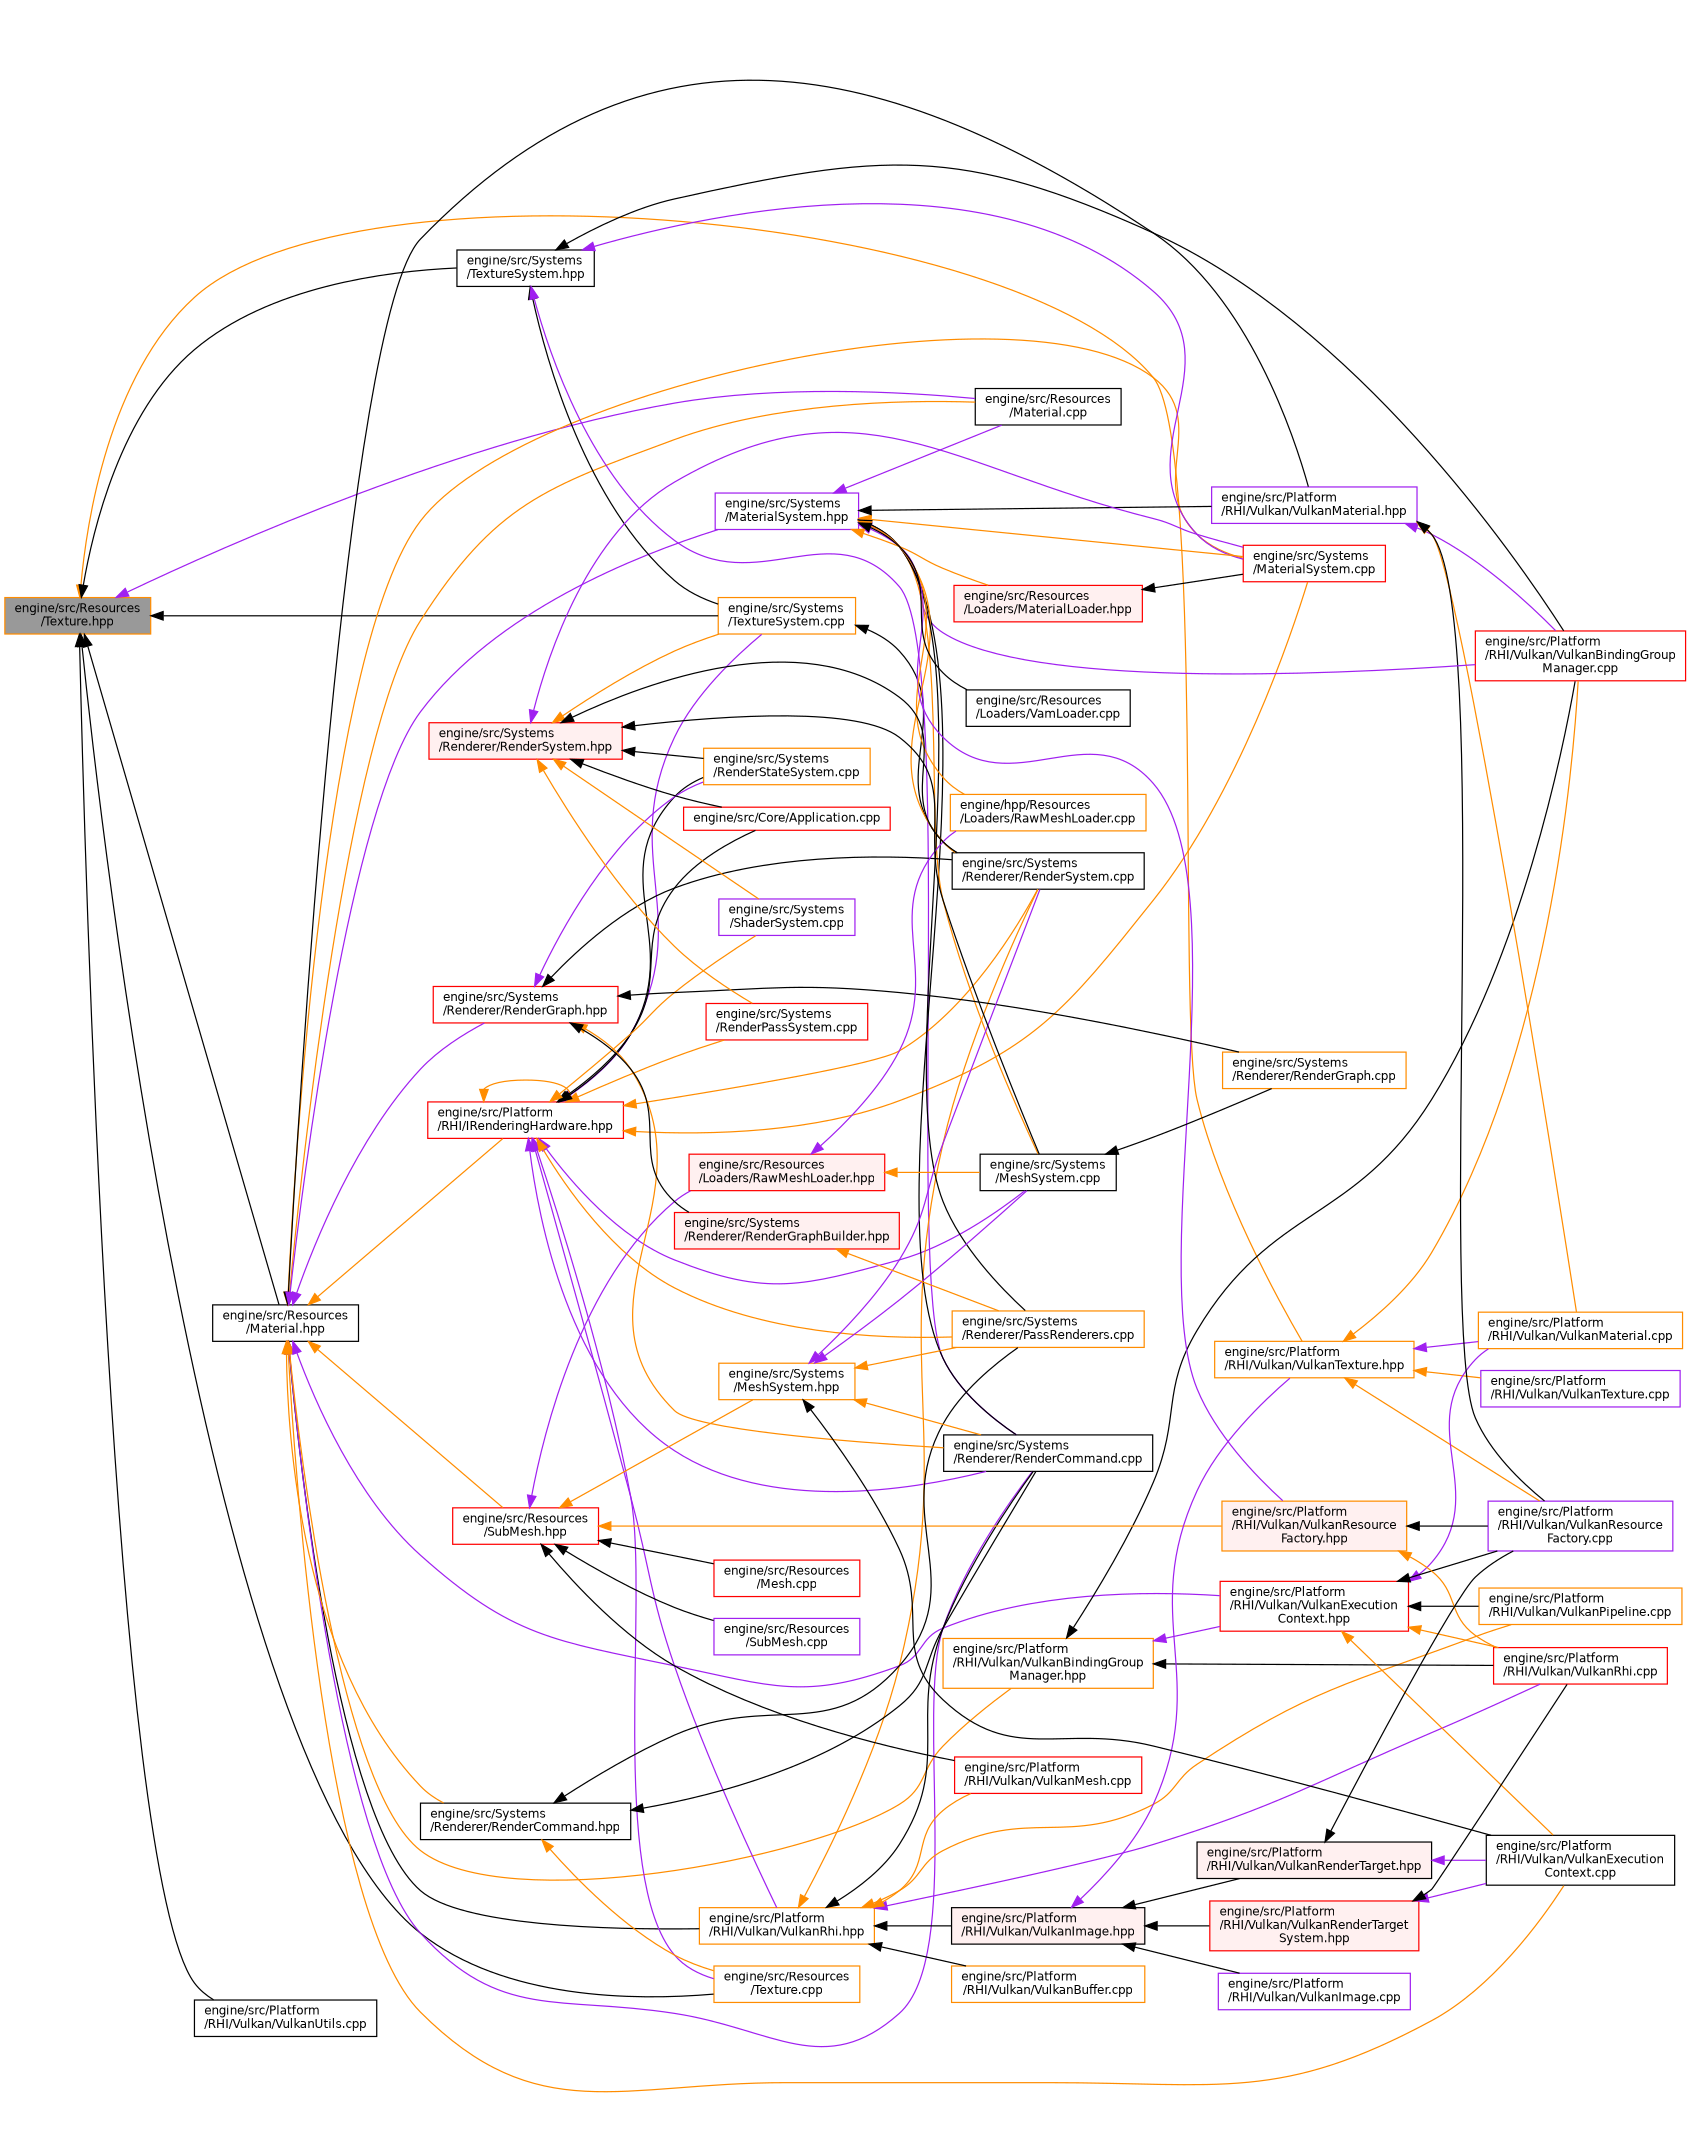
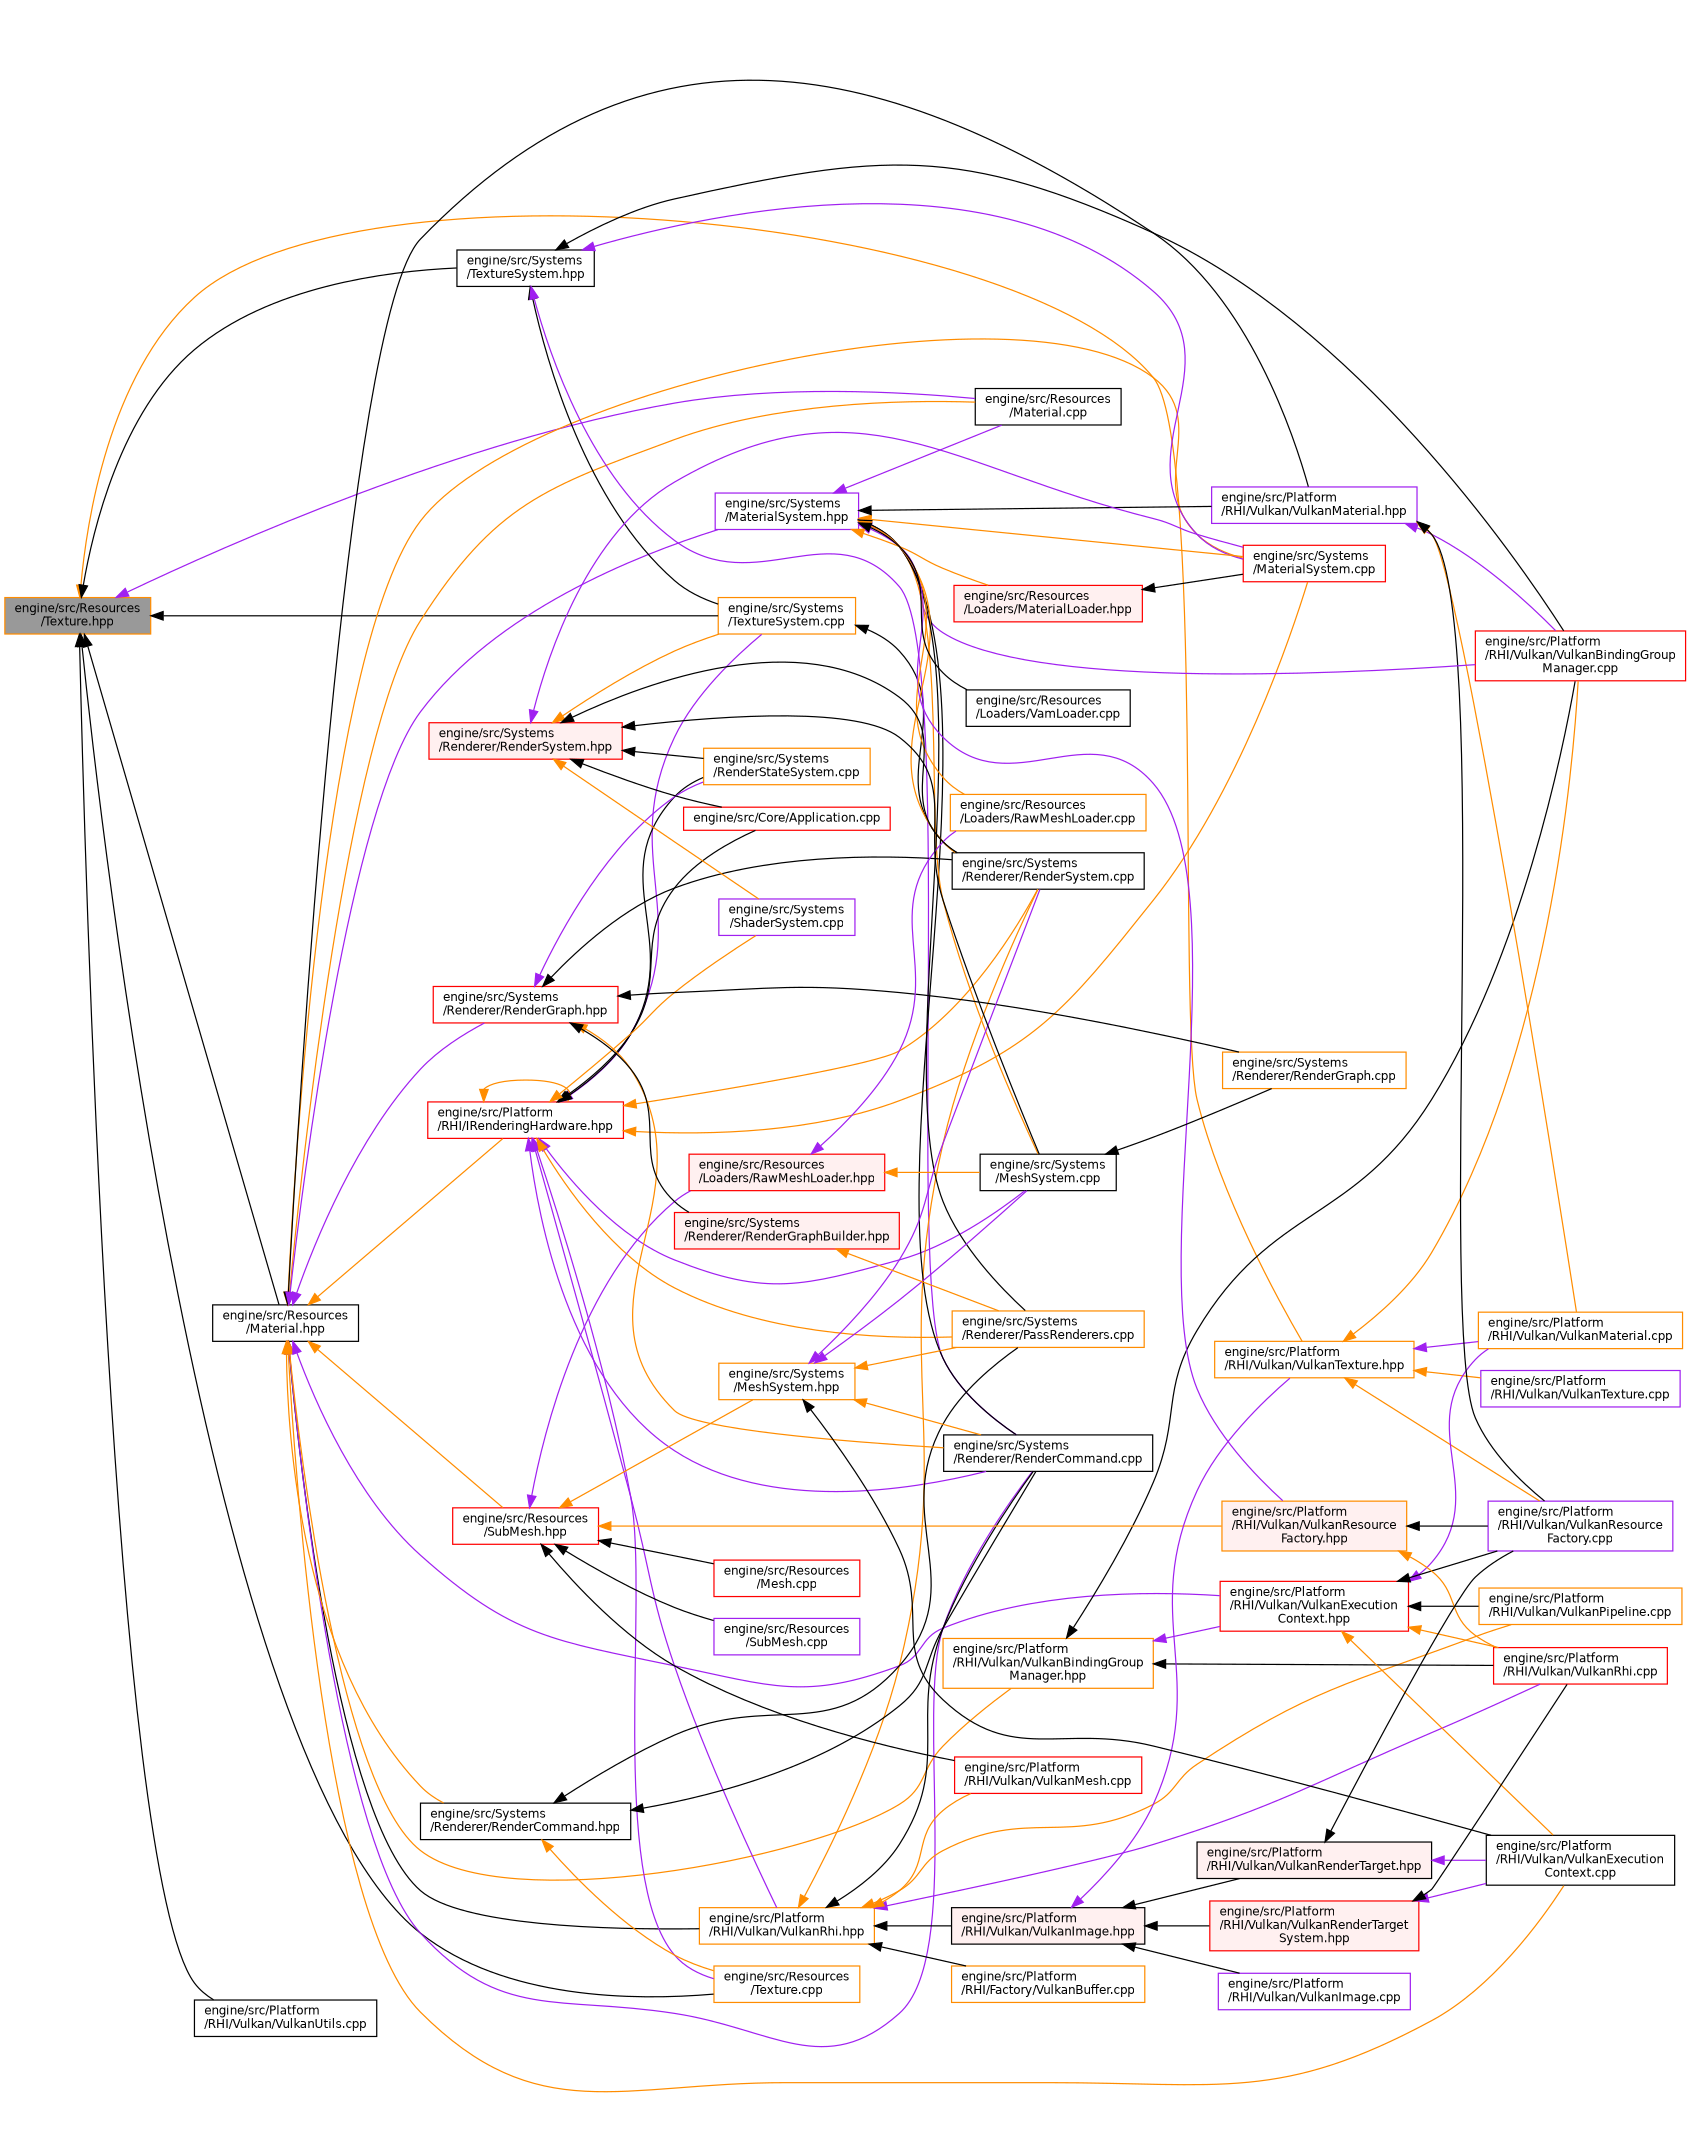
node "engine/hpp/Resources /Loaders/RawMeshLoader.cpp": label "engine/hpp/Resources /Loaders/RawMeshLoader.cpp" -> "engine/src/Resources /Loaders/RawMeshLoader.cpp"
node "engine/src/Systems /RenderPassSystem.cpp": removed
node "engine/src/Platform /RHI/Vulkan/VulkanBuffer.cpp": label "engine/src/Platform /RHI/Vulkan/VulkanBuffer.cpp" -> "engine/src/Platform /RHI/Factory/VulkanBuffer.cpp"
